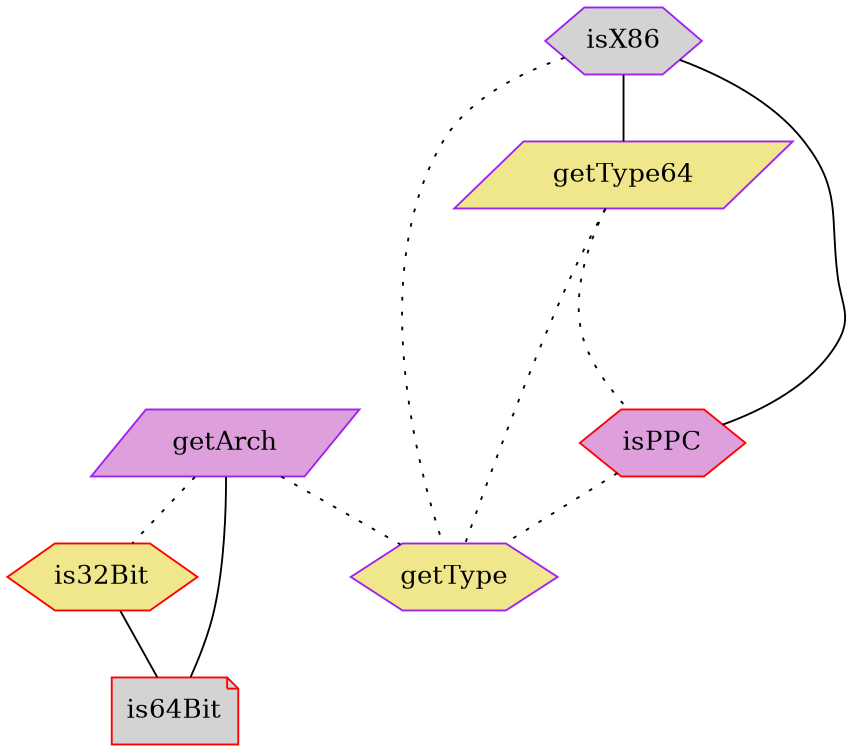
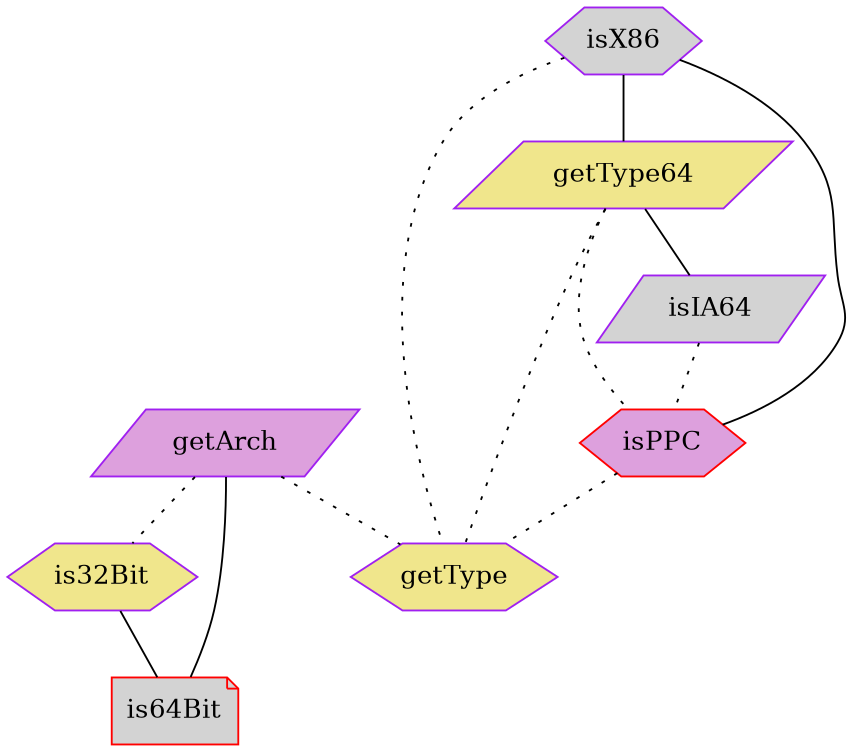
node "isIA64": added
node "is32Bit": color red -> purple
